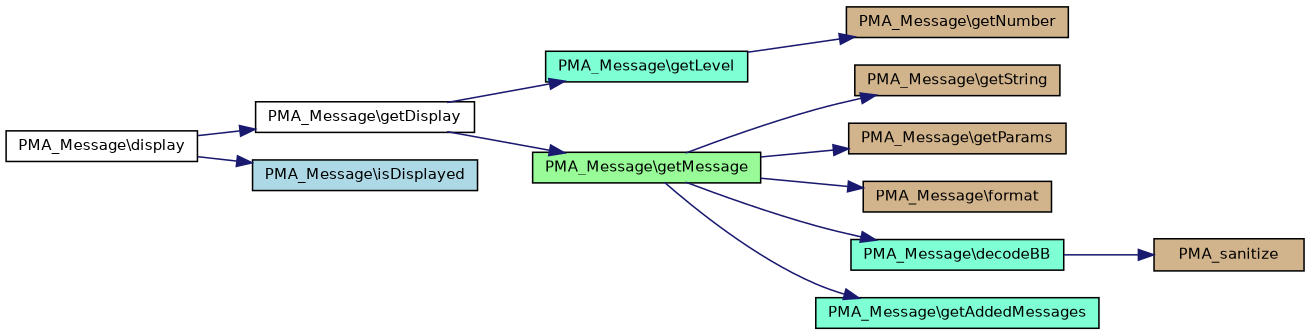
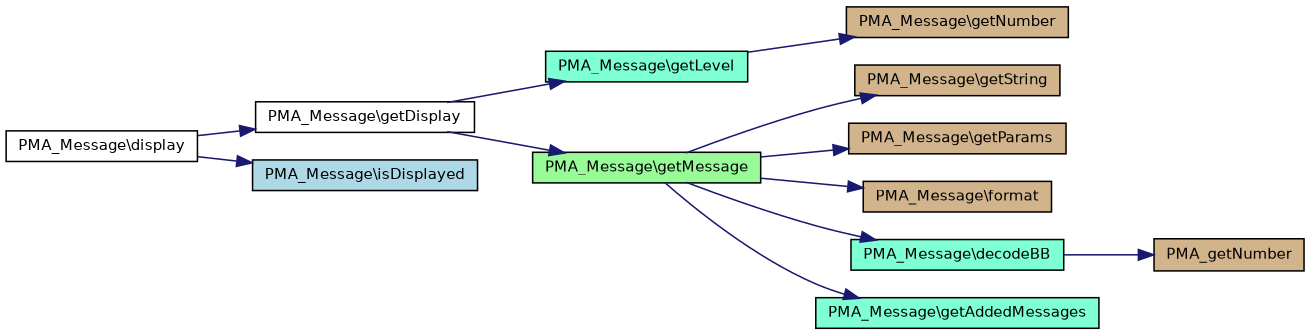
node "PMA_sanitize": label "PMA_sanitize" -> "PMA_getNumber"
